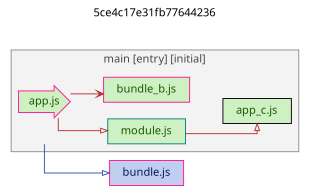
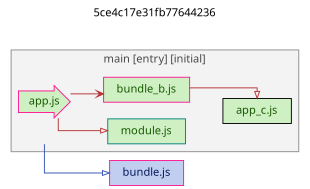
edge "module.js" -> "app_c.js": now "bundle_b.js" -> "app_c.js"
